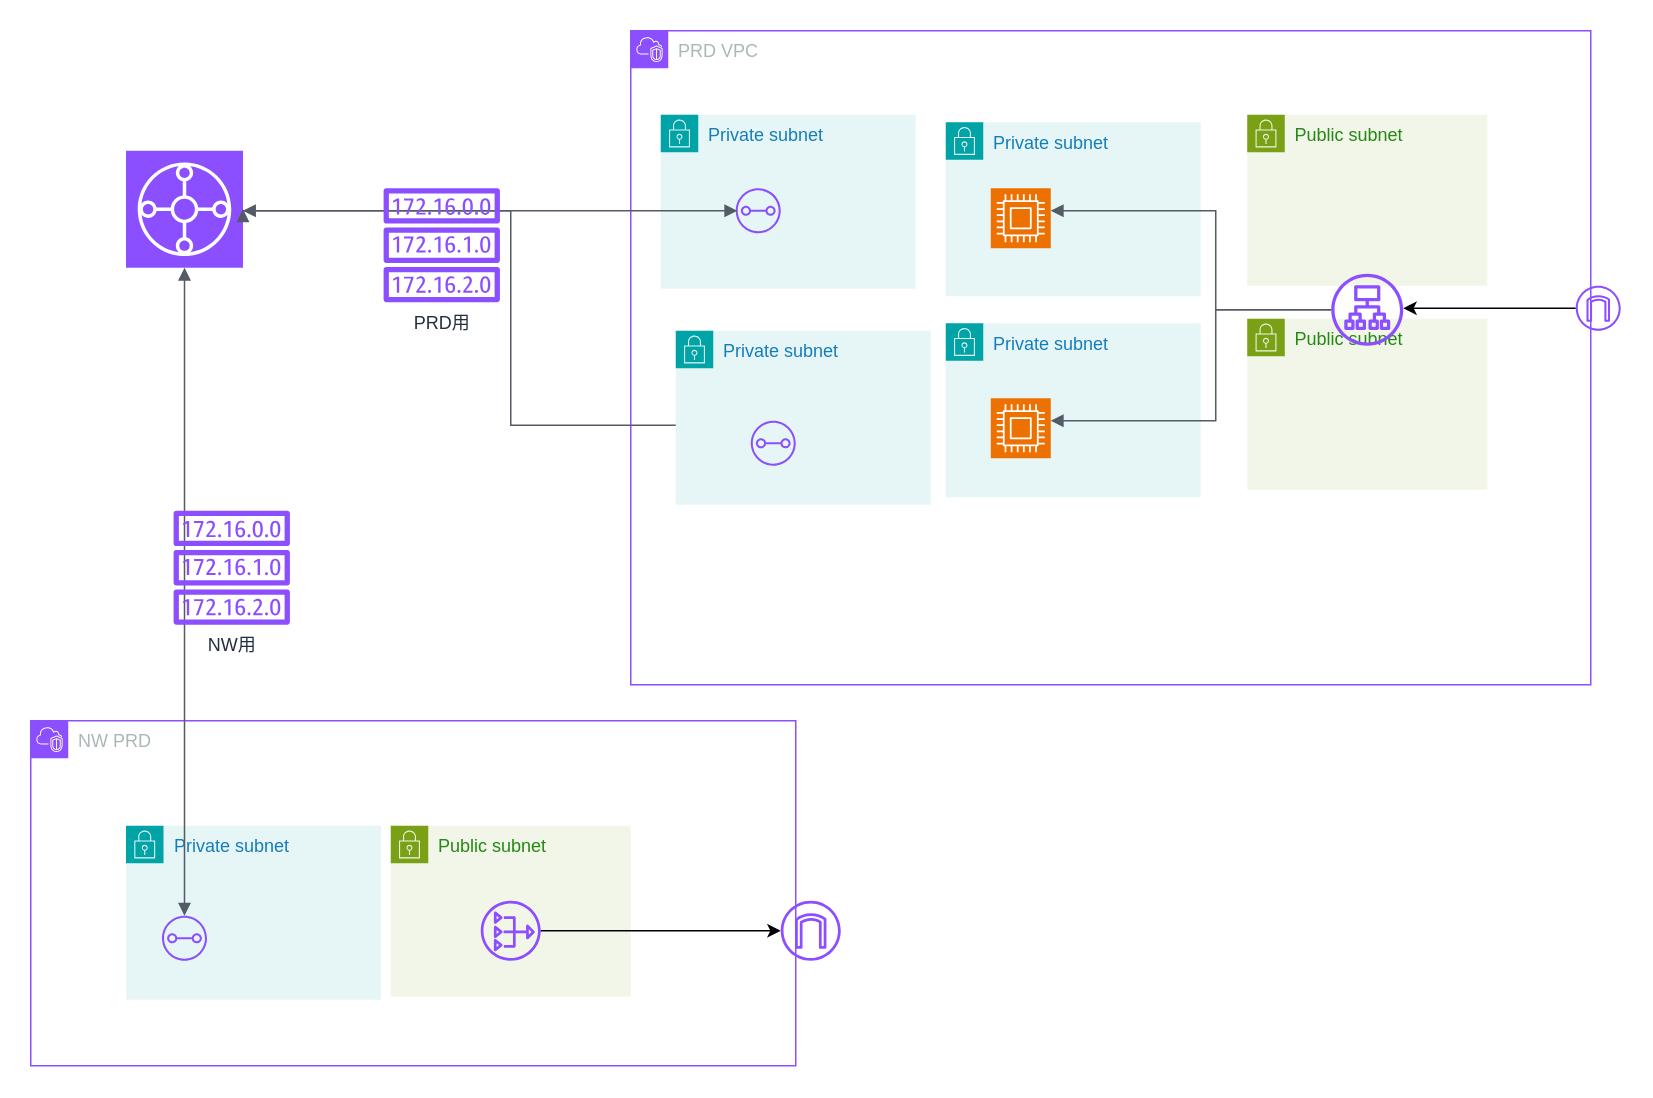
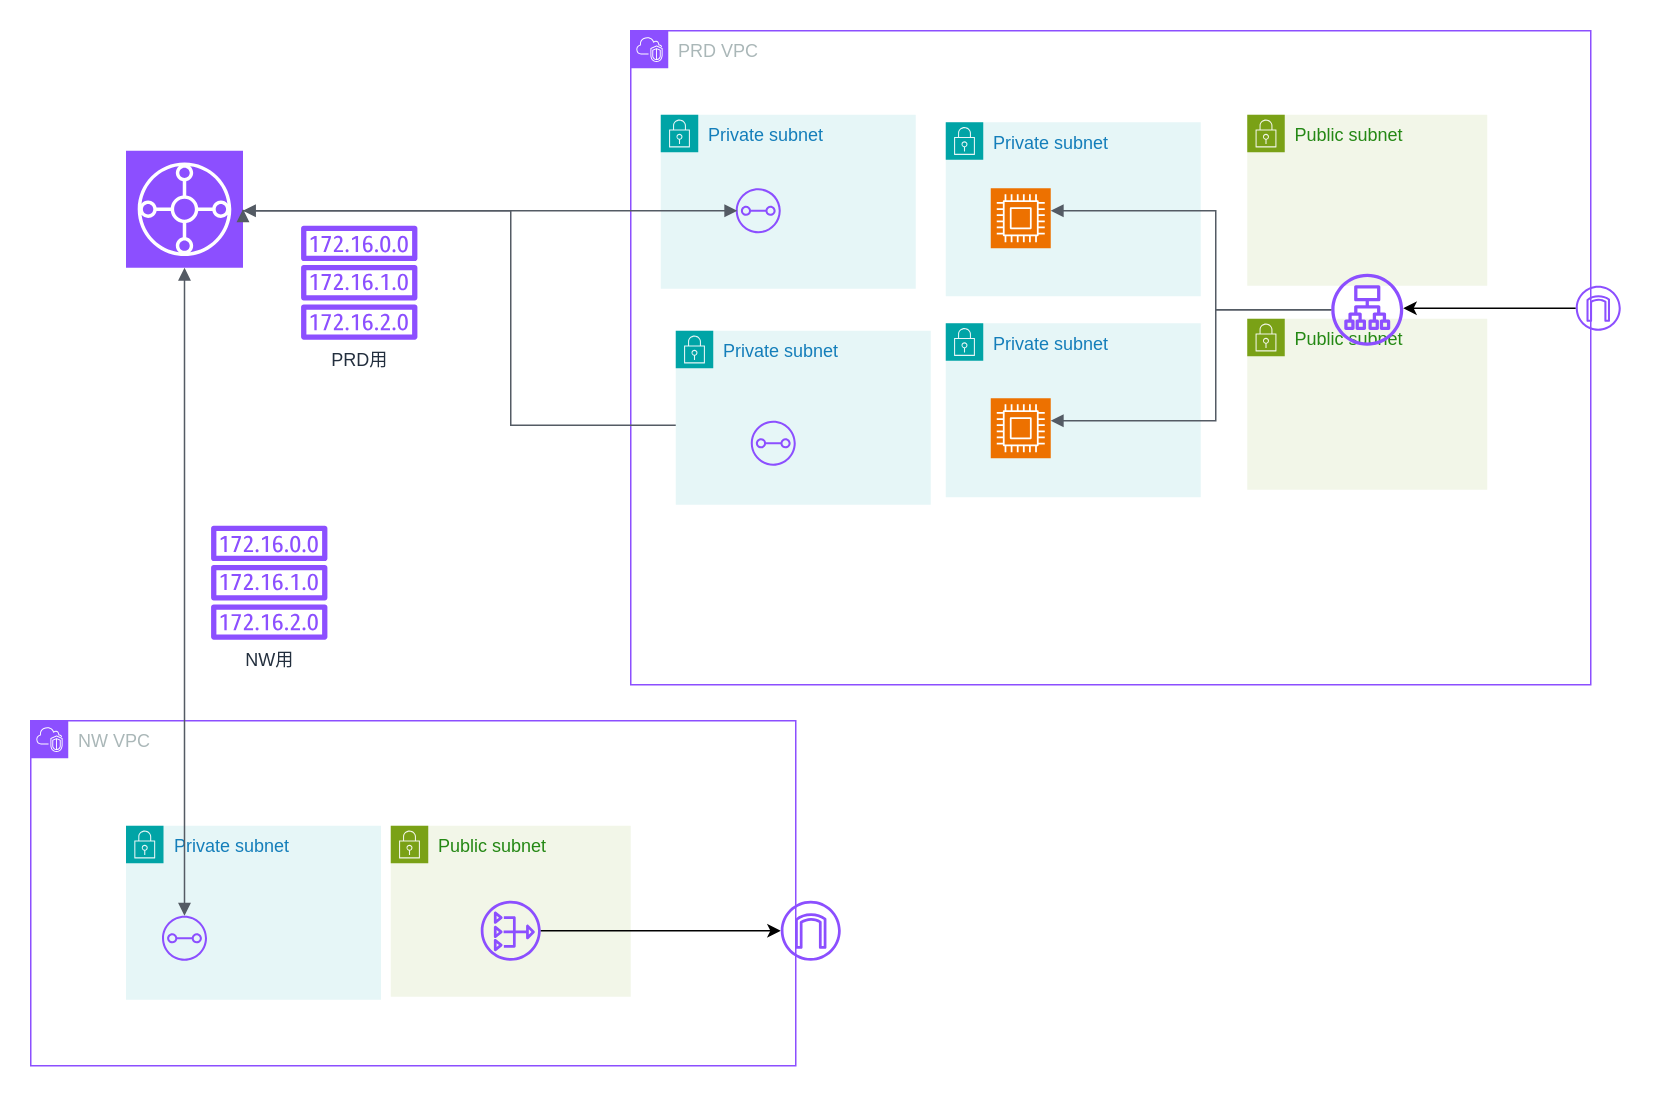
node "PRD用": moved (442, 245) -> (359, 283)
node "NW用": moved (232, 568) -> (269, 583)
node "NW PRD": label "NW PRD" -> "NW VPC"
